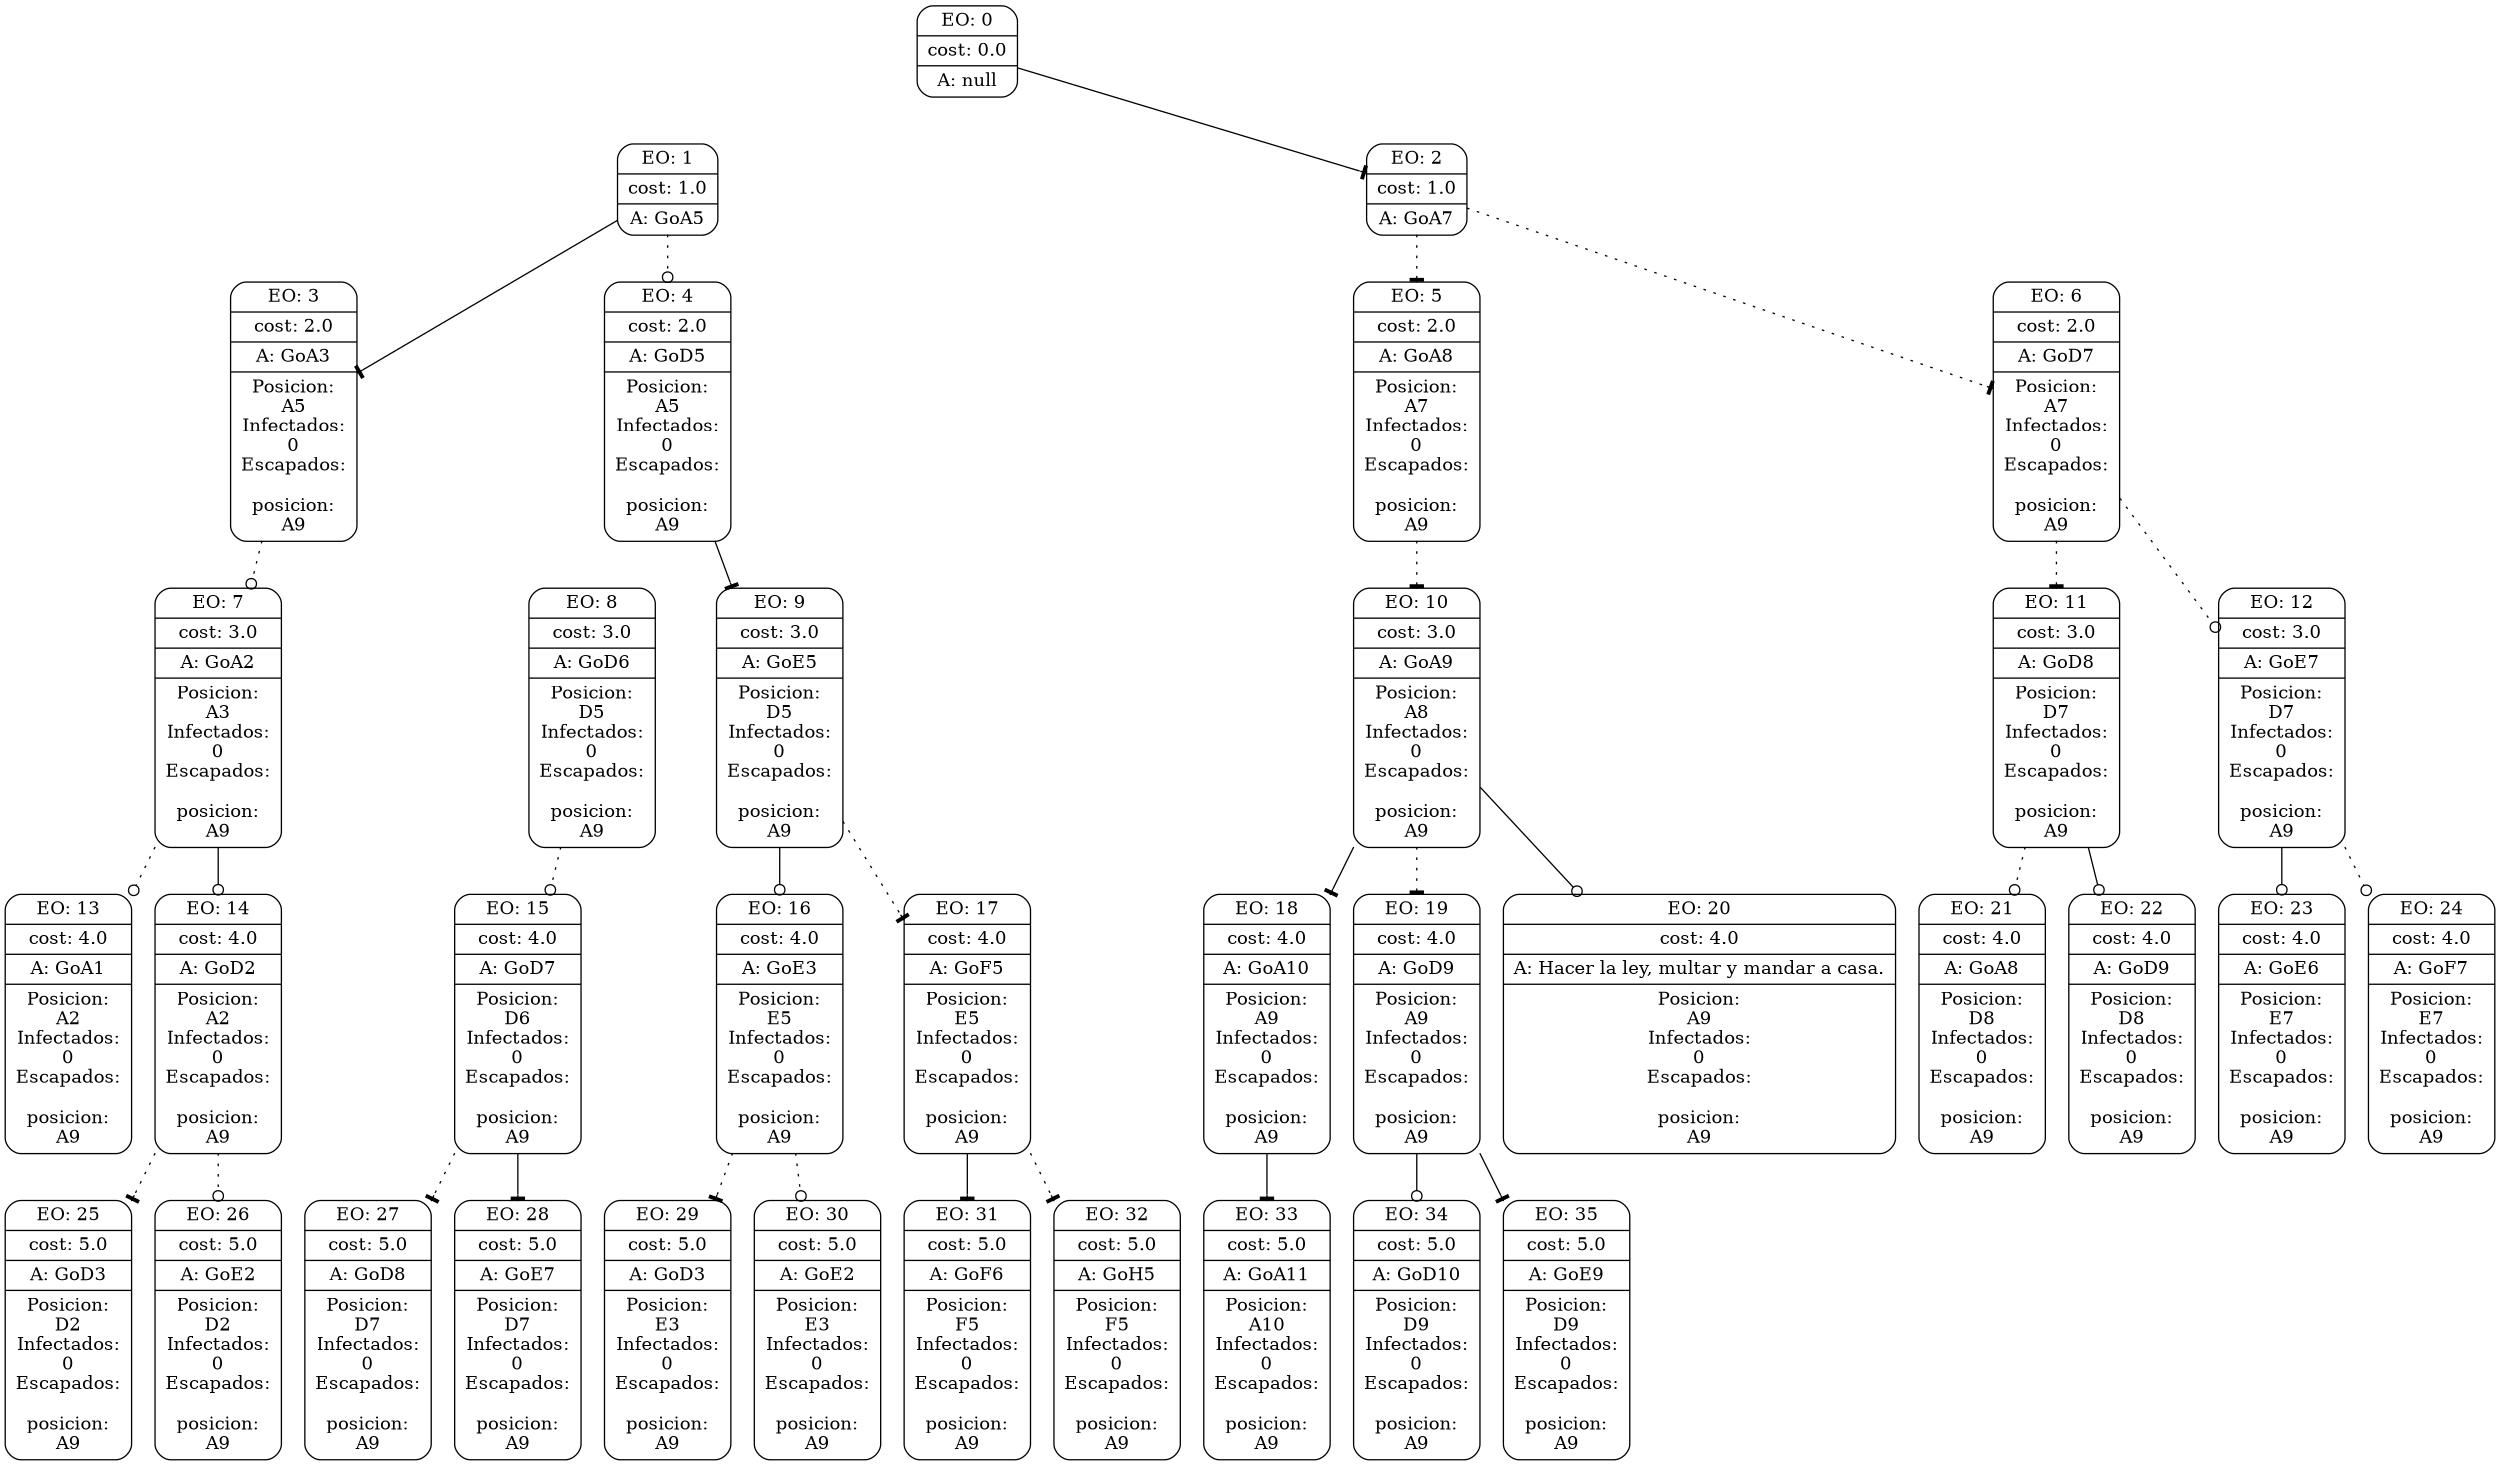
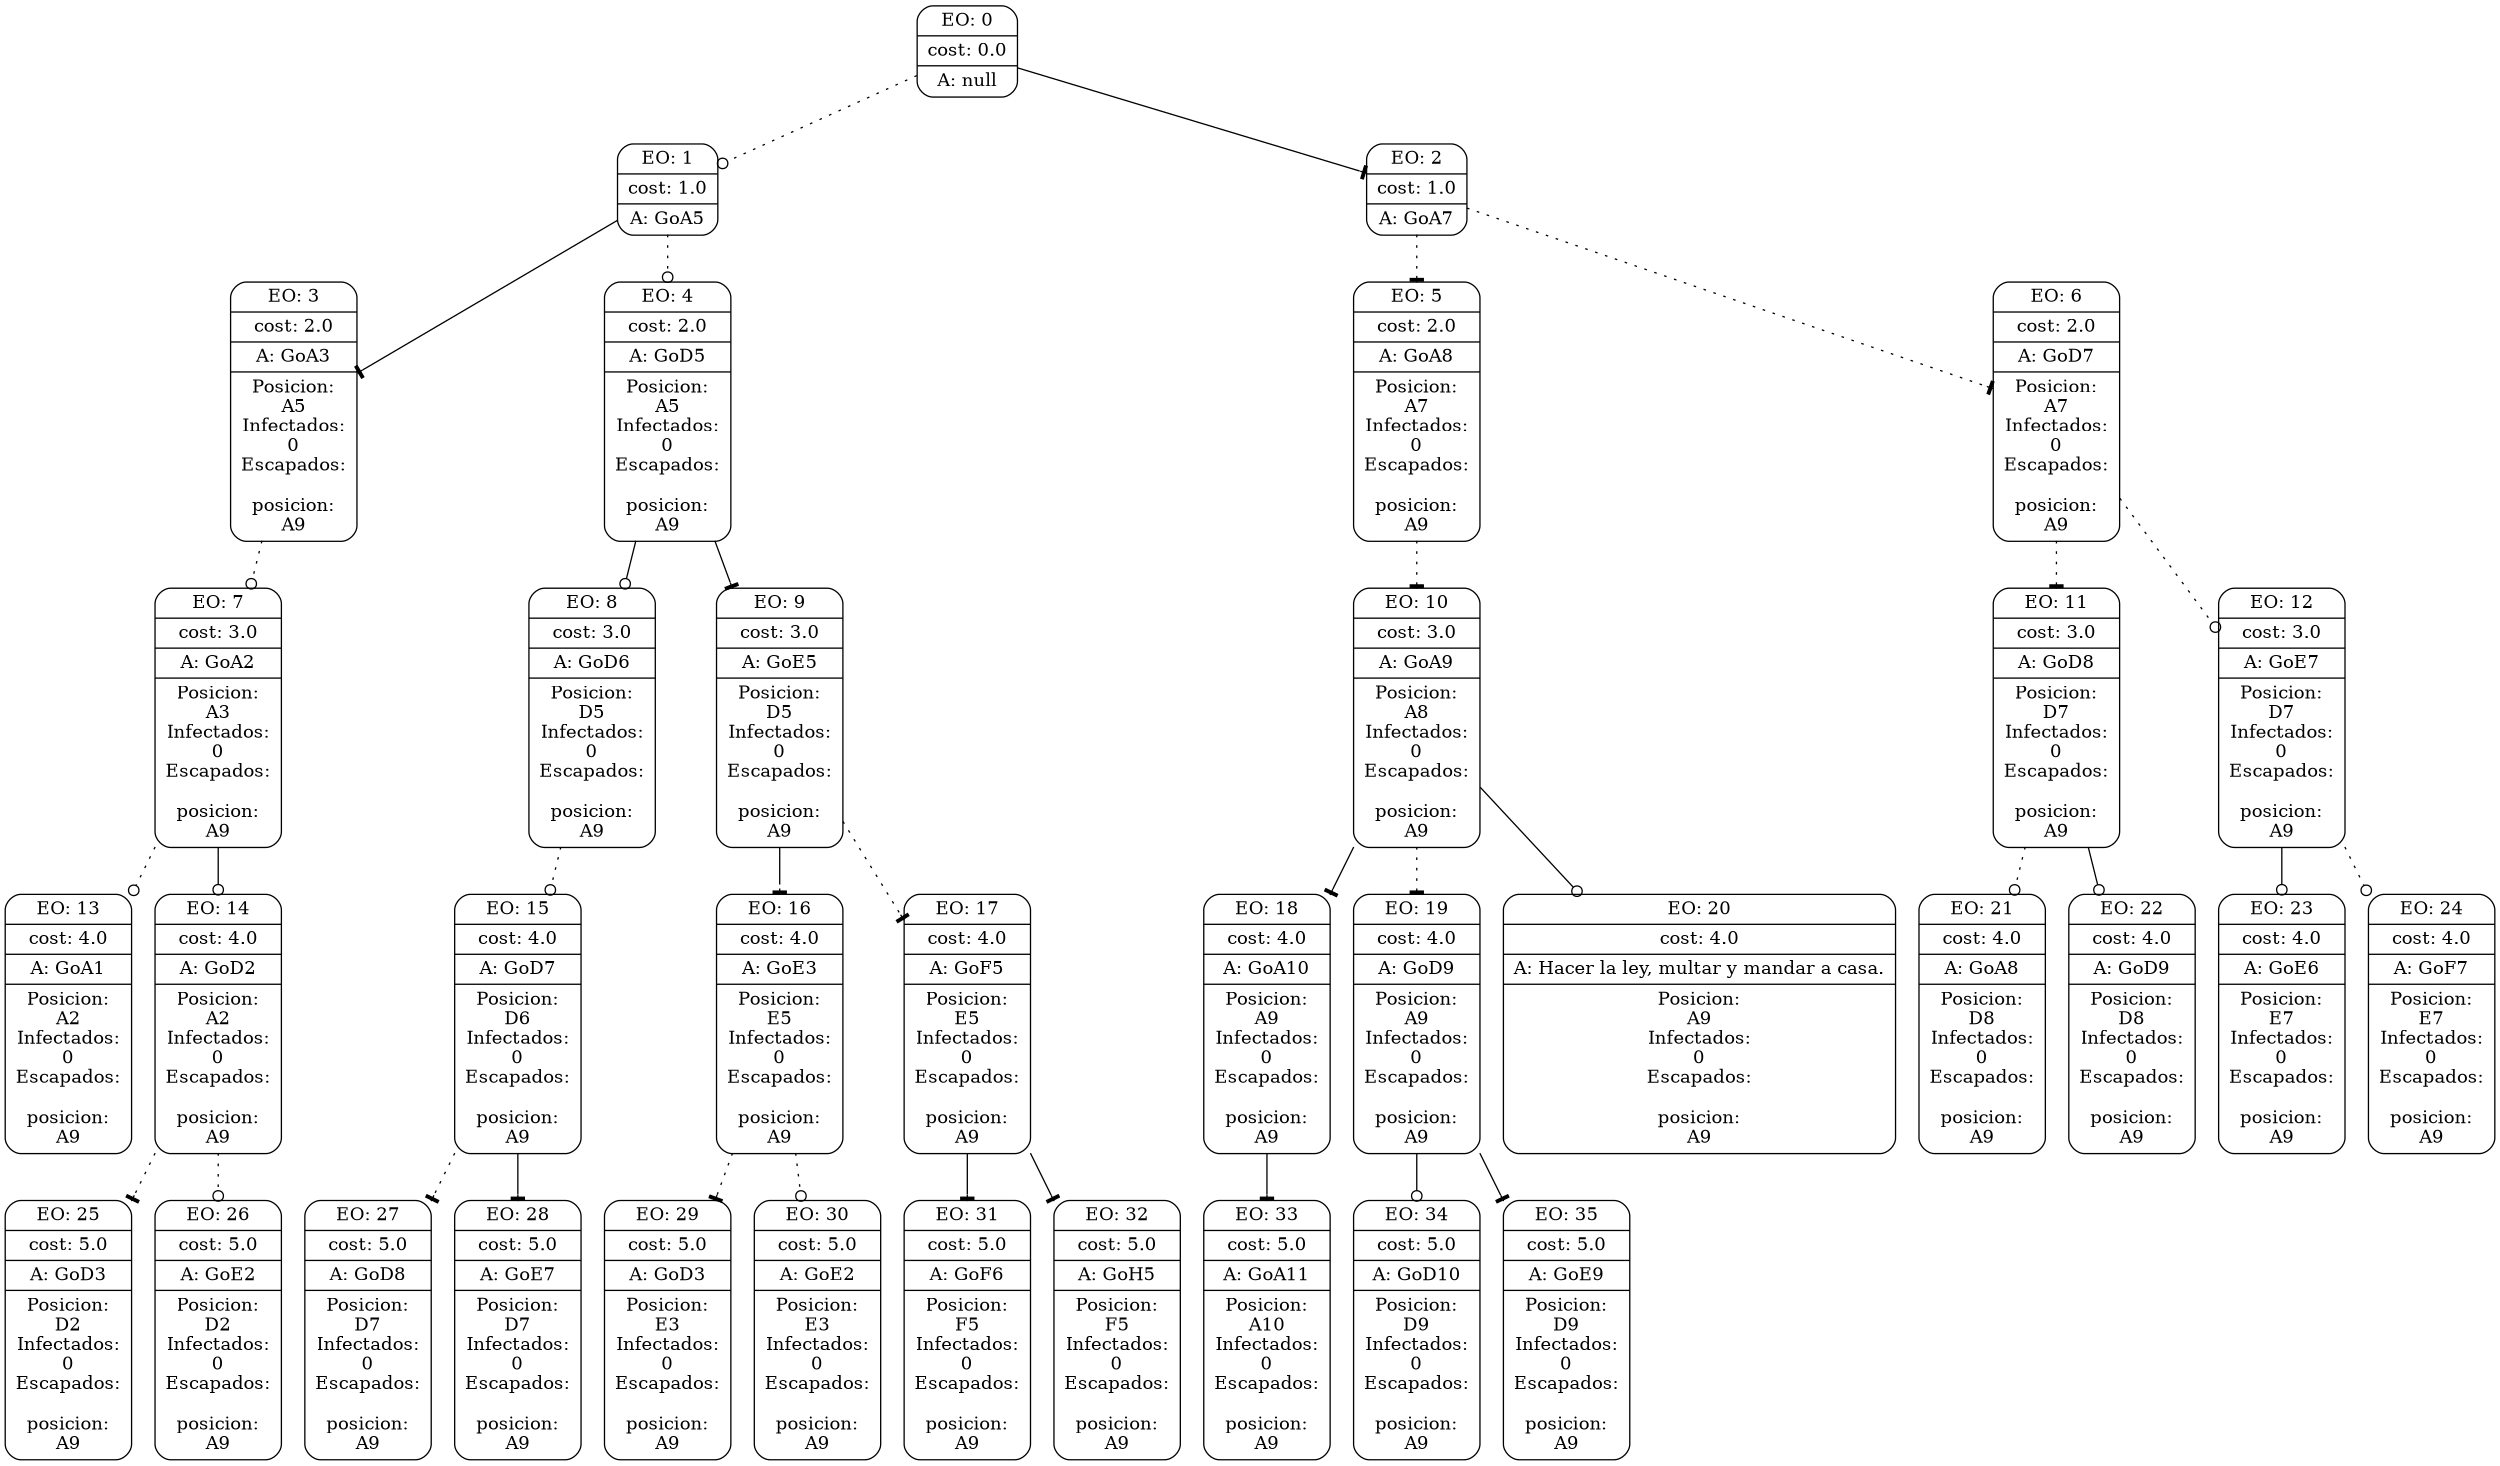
edge "EO: 0" -> "EO: 1": added
edge "EO: 4" -> "EO: 8": added
edge "EO: 9" -> "EO: 16": arrowhead odot -> tee
edge "EO: 17" -> "EO: 32": style dotted -> solid
